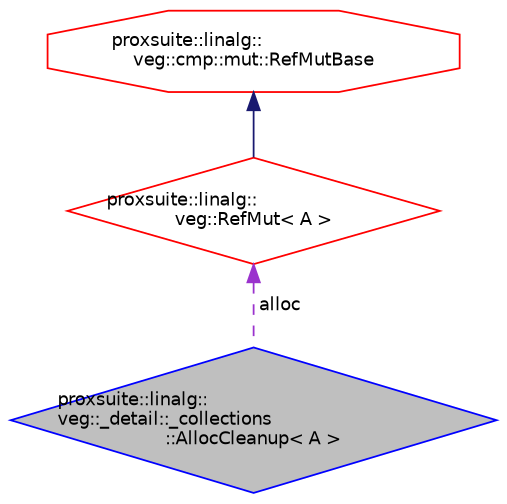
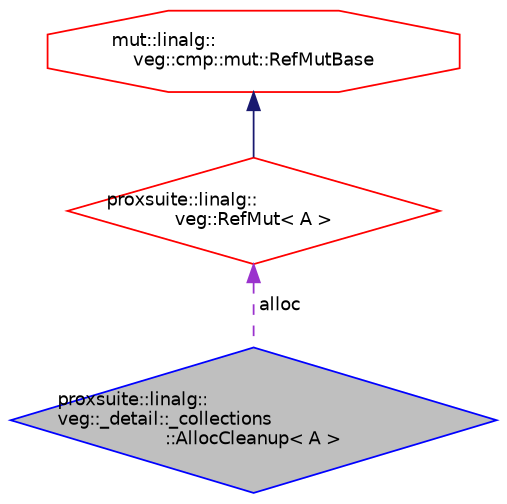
node "proxsuite::linalg:: veg::cmp::mut::RefMutBase": label "proxsuite::linalg:: veg::cmp::mut::RefMutBase" -> "mut::linalg:: veg::cmp::mut::RefMutBase"
